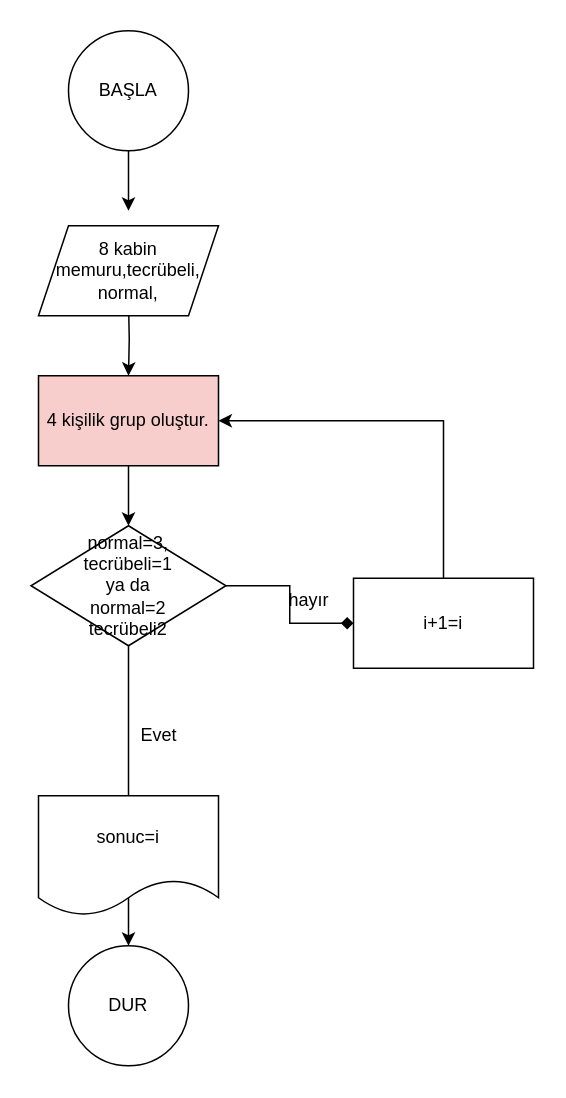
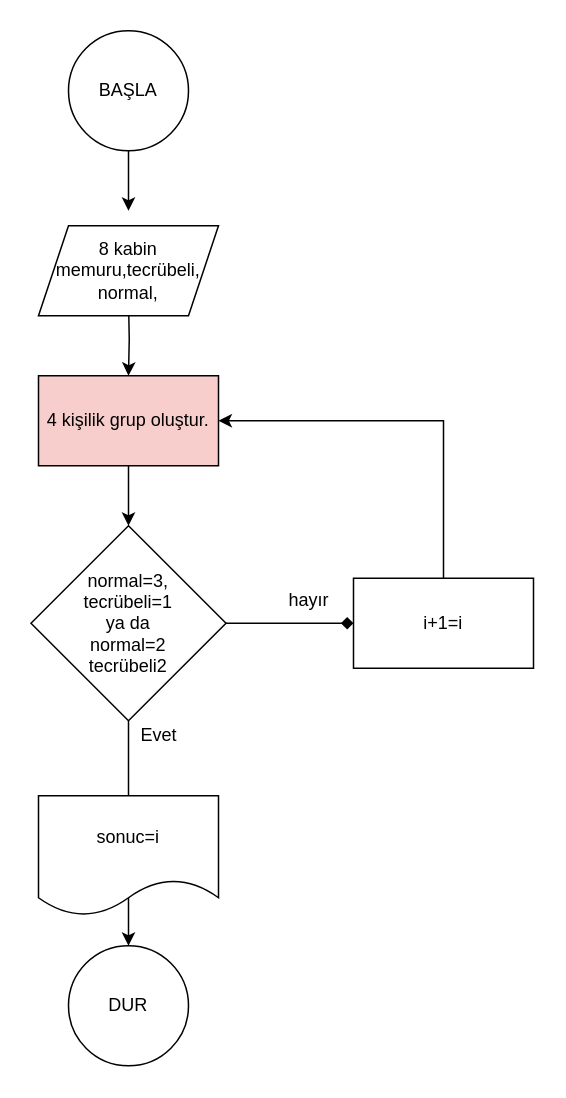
node "normal=3, tecrübeli=1 ya da normal=2 tecrübeli2": size 195x120 -> 195x195
